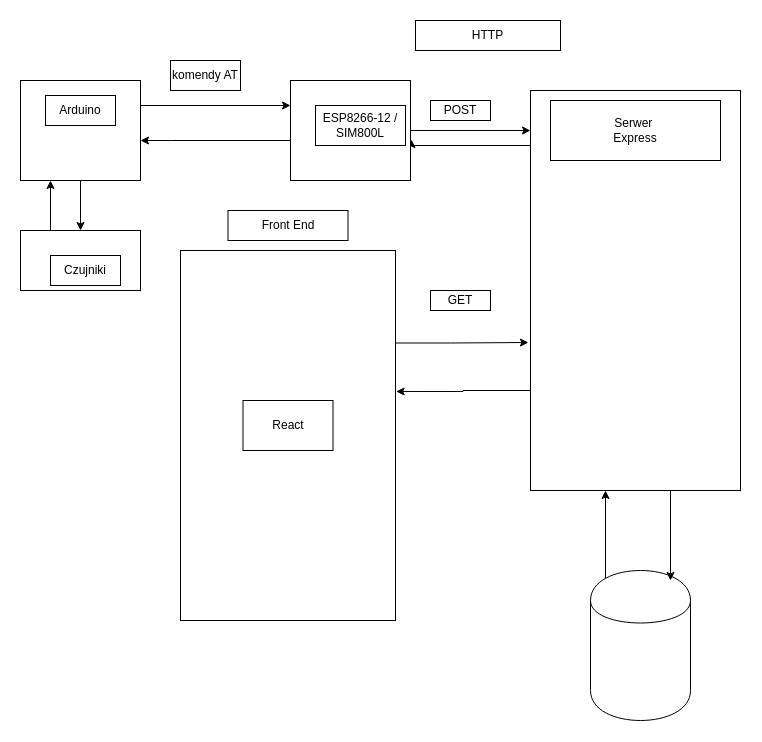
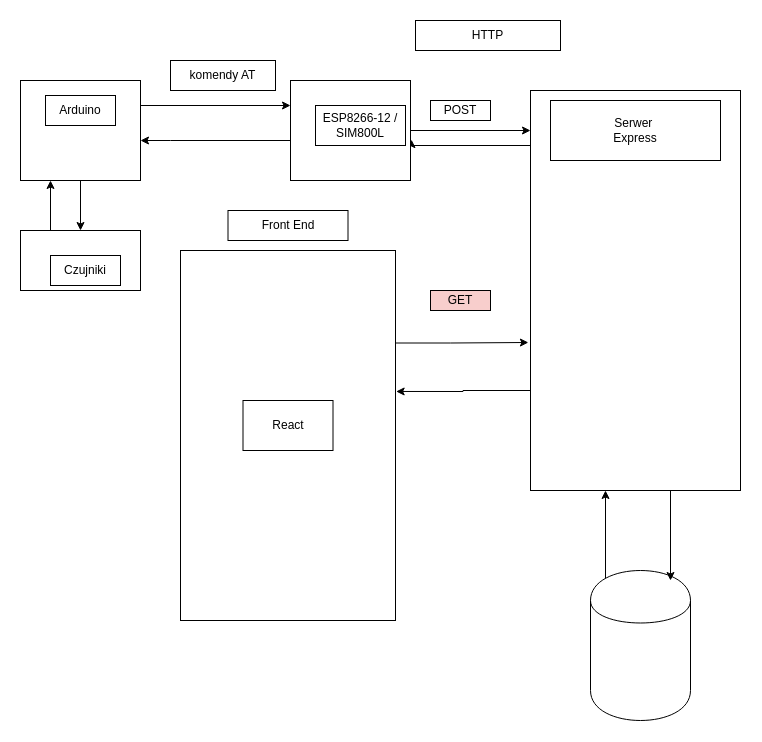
node "komendy AT": size 70x30 -> 105x30
node "GET": fillcolor #ffffff -> #f8cecc
